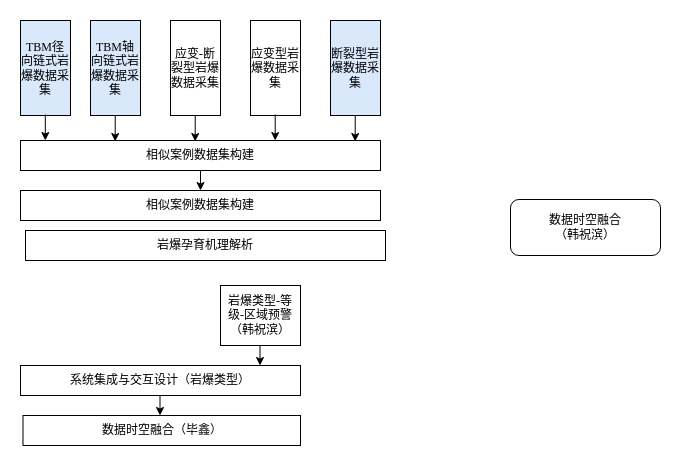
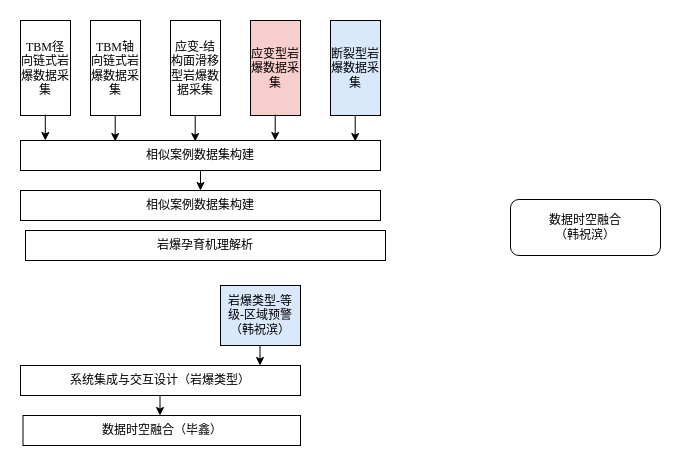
node "TBM径向链式岩爆数据采集": fillcolor #dae8fc -> #ffffff
node "TBM轴向链式岩爆数据采集": fillcolor #dae8fc -> #ffffff
node "应变型岩爆数据采集": fillcolor #ffffff -> #f8cecc
node "应变-断裂型岩爆数据采集": label "应变-断裂型岩爆数据采集" -> "应变-结构面滑移型岩爆数据采集"
node "岩爆类型-等级-区域预警 （韩祝滨）": fillcolor #ffffff -> #dae8fc
